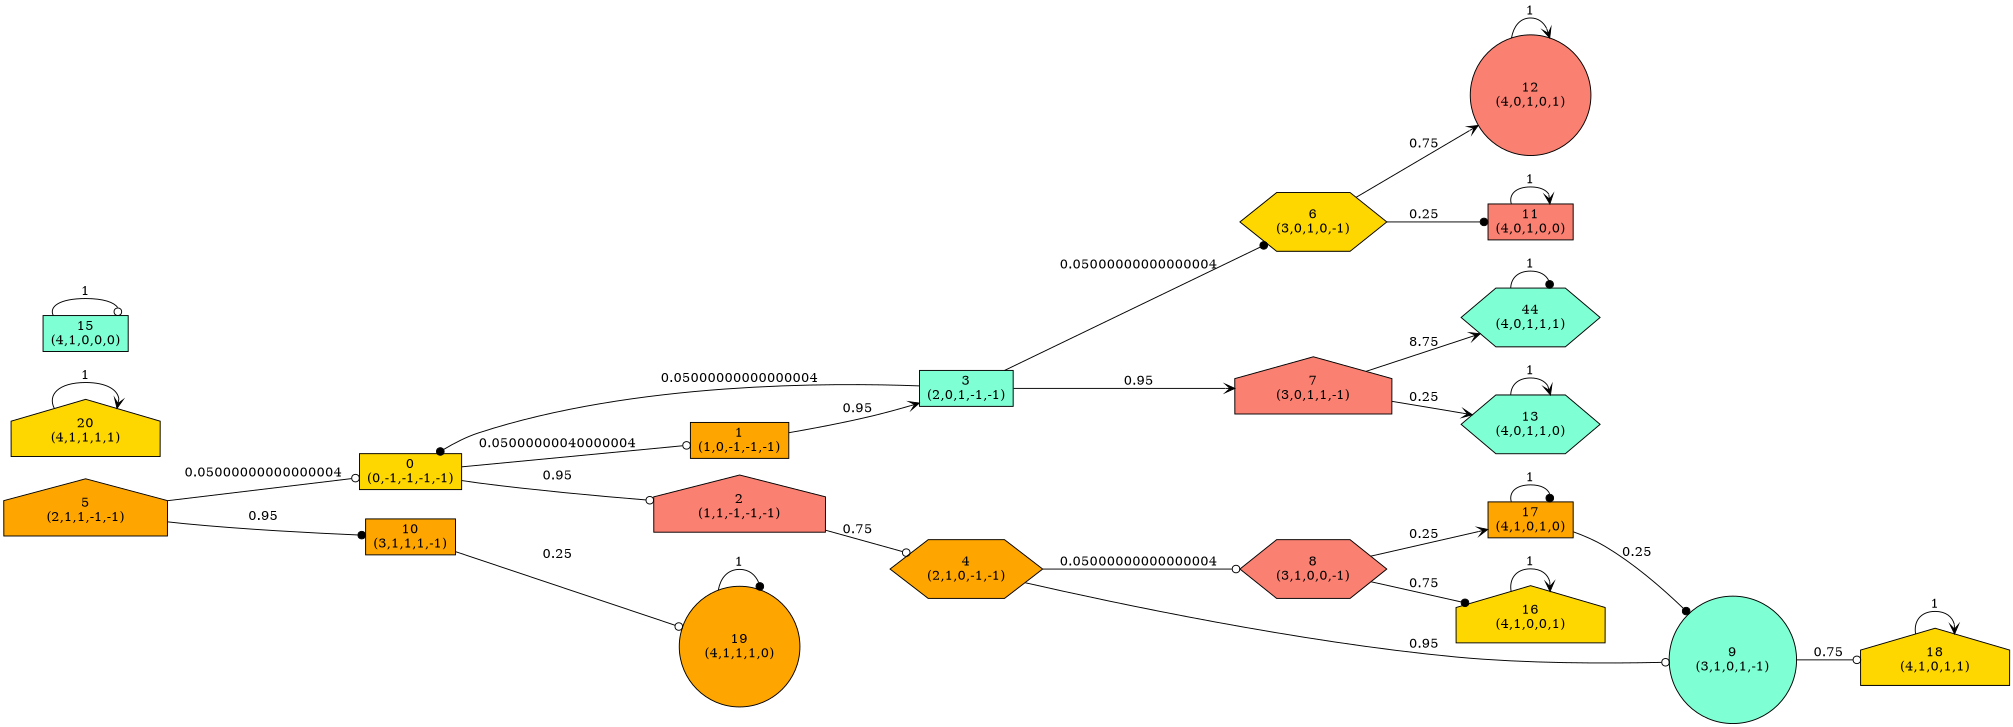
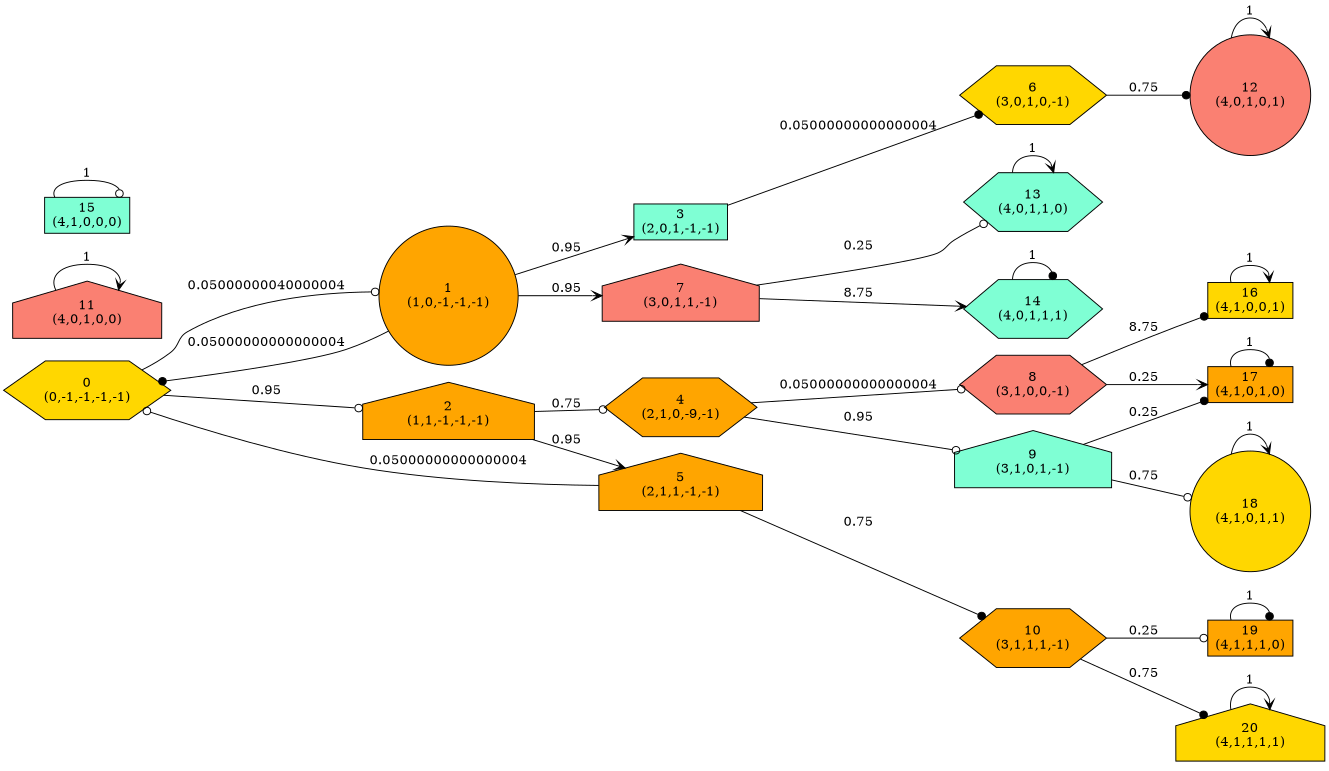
edge "6 (3,0,1,0,-1)" -> "12 (4,0,1,0,1)": arrowhead vee -> dot
edge "6 (3,0,1,0,-1)" -> "11 (4,0,1,0,0)": removed, label "0.25"
node "11 (4,0,1,0,0)": shape box -> house
node "44 (4,0,1,1,1)": label "44 (4,0,1,1,1)" -> "14 (4,0,1,1,1)"
edge "3 (2,0,1,-1,-1)" -> "7 (3,0,1,1,-1)": now "1 (1,0,-1,-1,-1)" -> "7 (3,0,1,1,-1)"
edge "3 (2,0,1,-1,-1)" -> "0 (0,-1,-1,-1,-1)": now "1 (1,0,-1,-1,-1)" -> "0 (0,-1,-1,-1,-1)"
edge "7 (3,0,1,1,-1)" -> "13 (4,0,1,1,0)": arrowhead vee -> odot
node "1 (1,0,-1,-1,-1)": shape box -> circle
edge "2 (1,1,-1,-1,-1)" -> "5 (2,1,1,-1,-1)": added, label "0.95"
node "0 (0,-1,-1,-1,-1)": shape box -> hexagon
node "2 (1,1,-1,-1,-1)": fillcolor salmon -> orange
edge "5 (2,1,1,-1,-1)" -> "10 (3,1,1,1,-1)": label "0.95" -> "0.75"
node "10 (3,1,1,1,-1)": shape box -> hexagon
edge "17 (4,1,0,1,0)" -> "9 (3,1,0,1,-1)": reversed
node "4 (2,1,0,-1,-1)": label "4 (2,1,0,-1,-1)" -> "4 (2,1,0,-9,-1)"
edge "8 (3,1,0,0,-1)" -> "16 (4,1,0,0,1)": label "0.75" -> "8.75"
node "16 (4,1,0,0,1)": shape house -> box
node "19 (4,1,1,1,0)": shape circle -> box
node "9 (3,1,0,1,-1)": shape circle -> house
node "18 (4,1,0,1,1)": shape house -> circle
edge "10 (3,1,1,1,-1)" -> "20 (4,1,1,1,1)": added, label "0.75"
